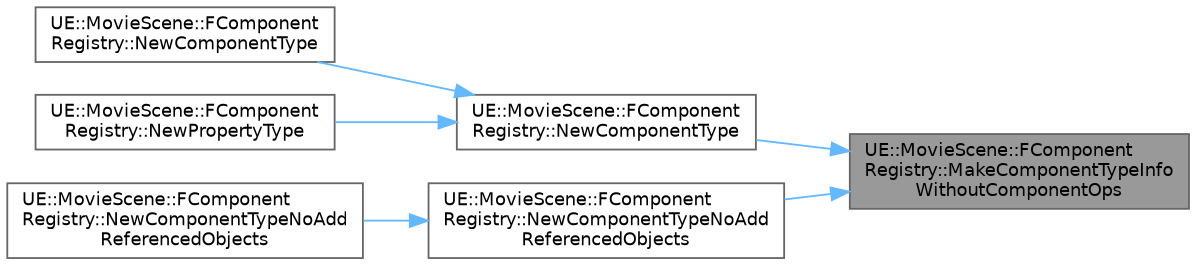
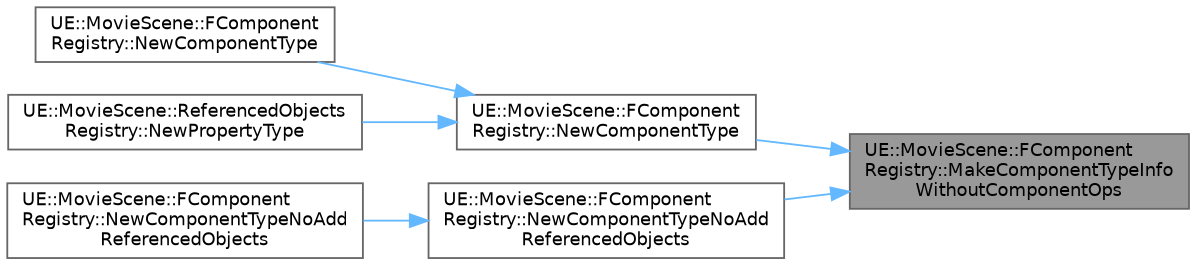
node "UE::MovieScene::FComponent Registry::NewPropertyType": label "UE::MovieScene::FComponent Registry::NewPropertyType" -> "UE::MovieScene::ReferencedObjects Registry::NewPropertyType"
